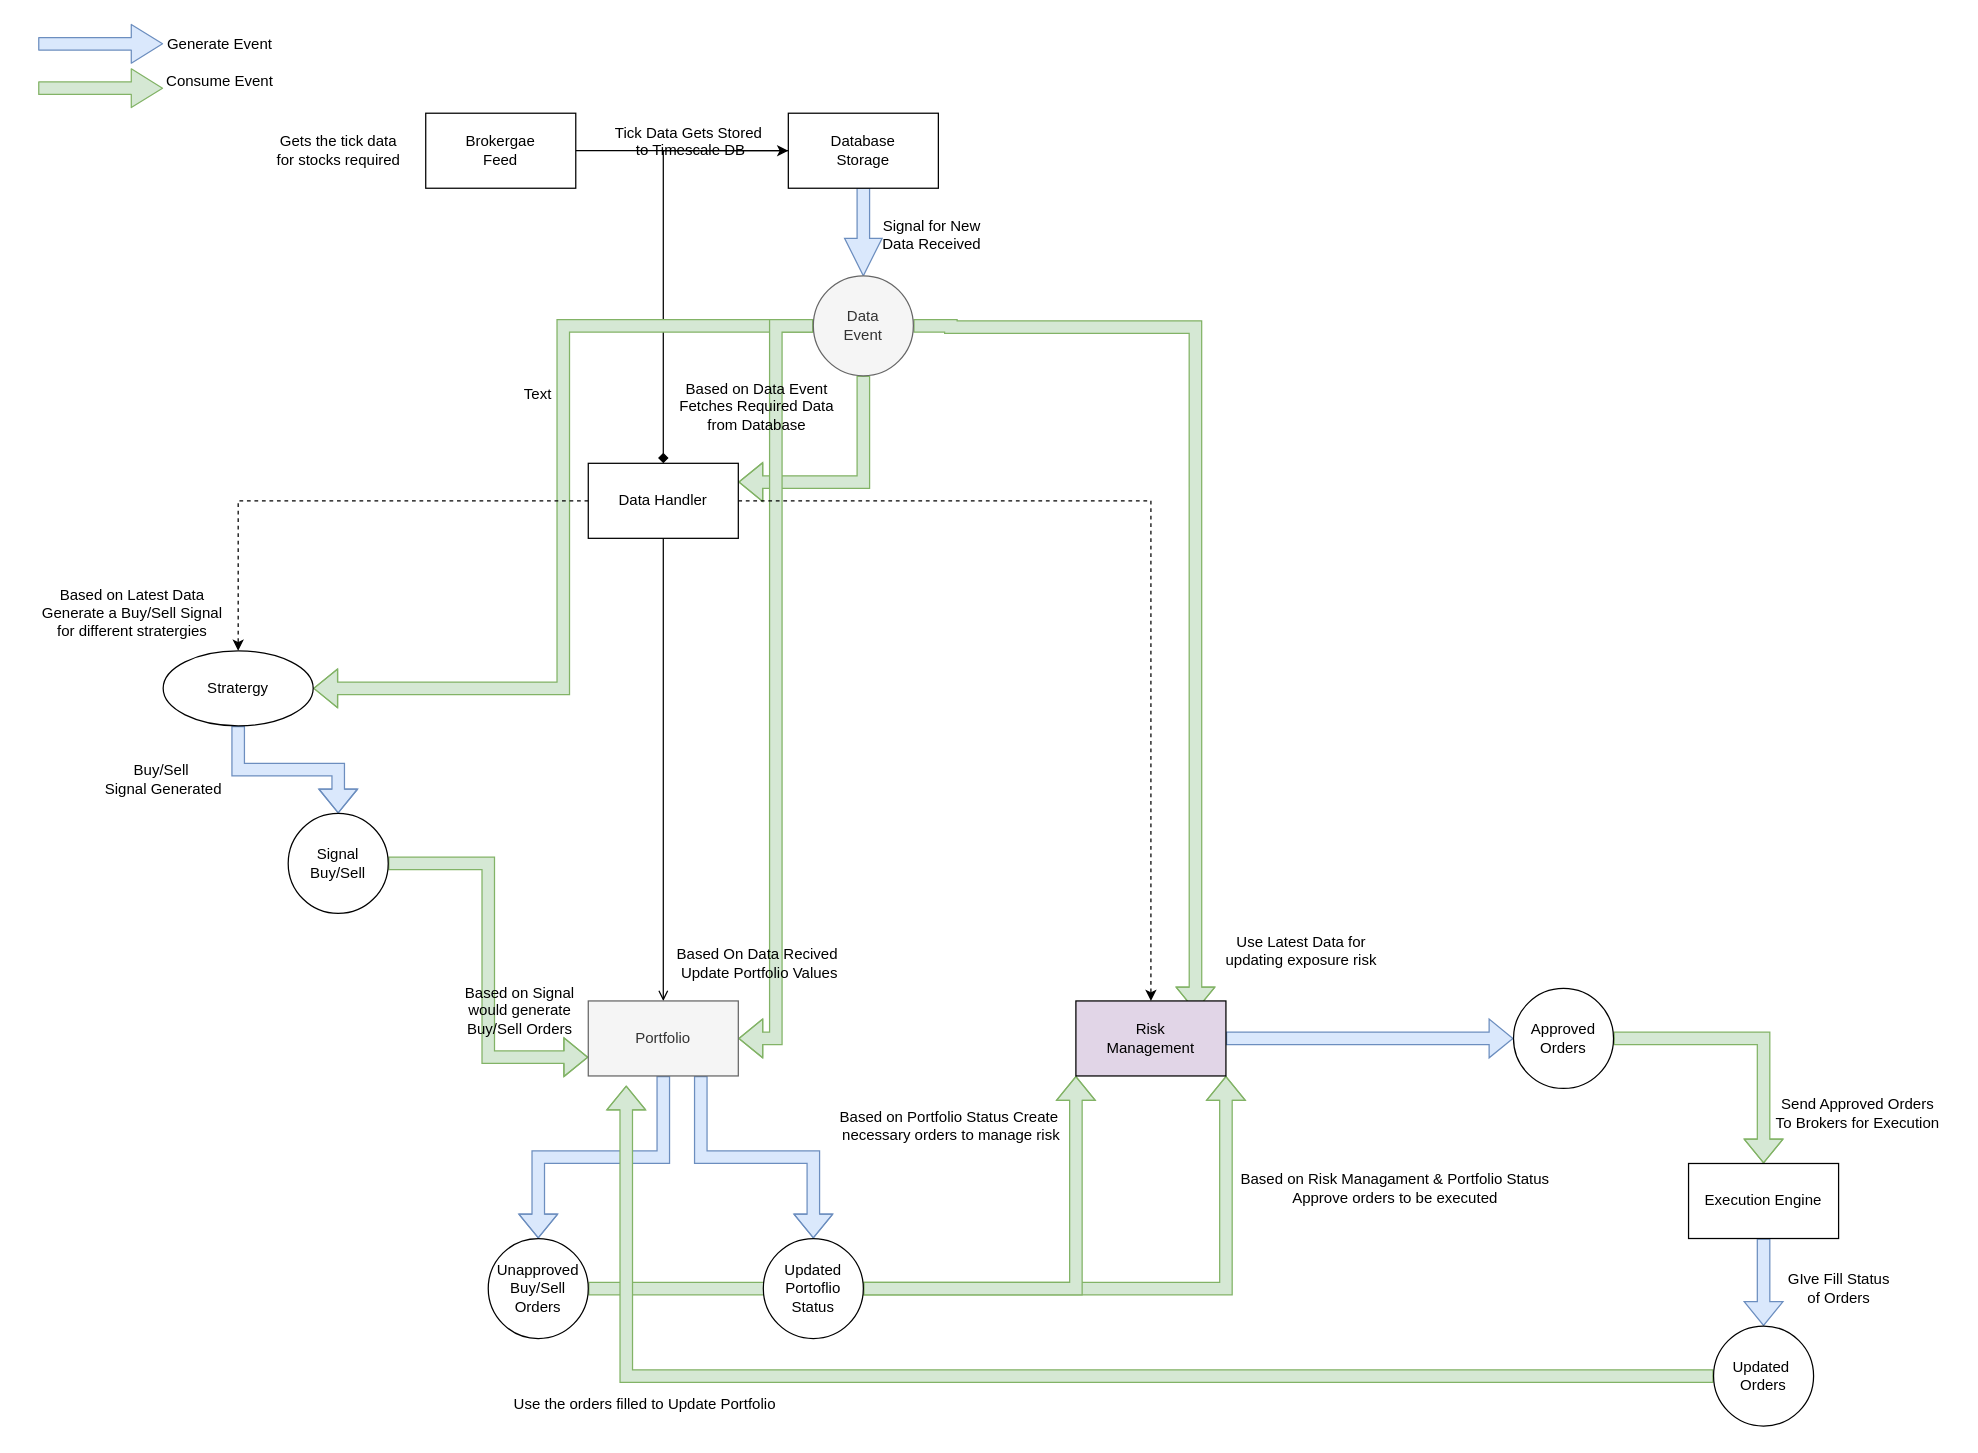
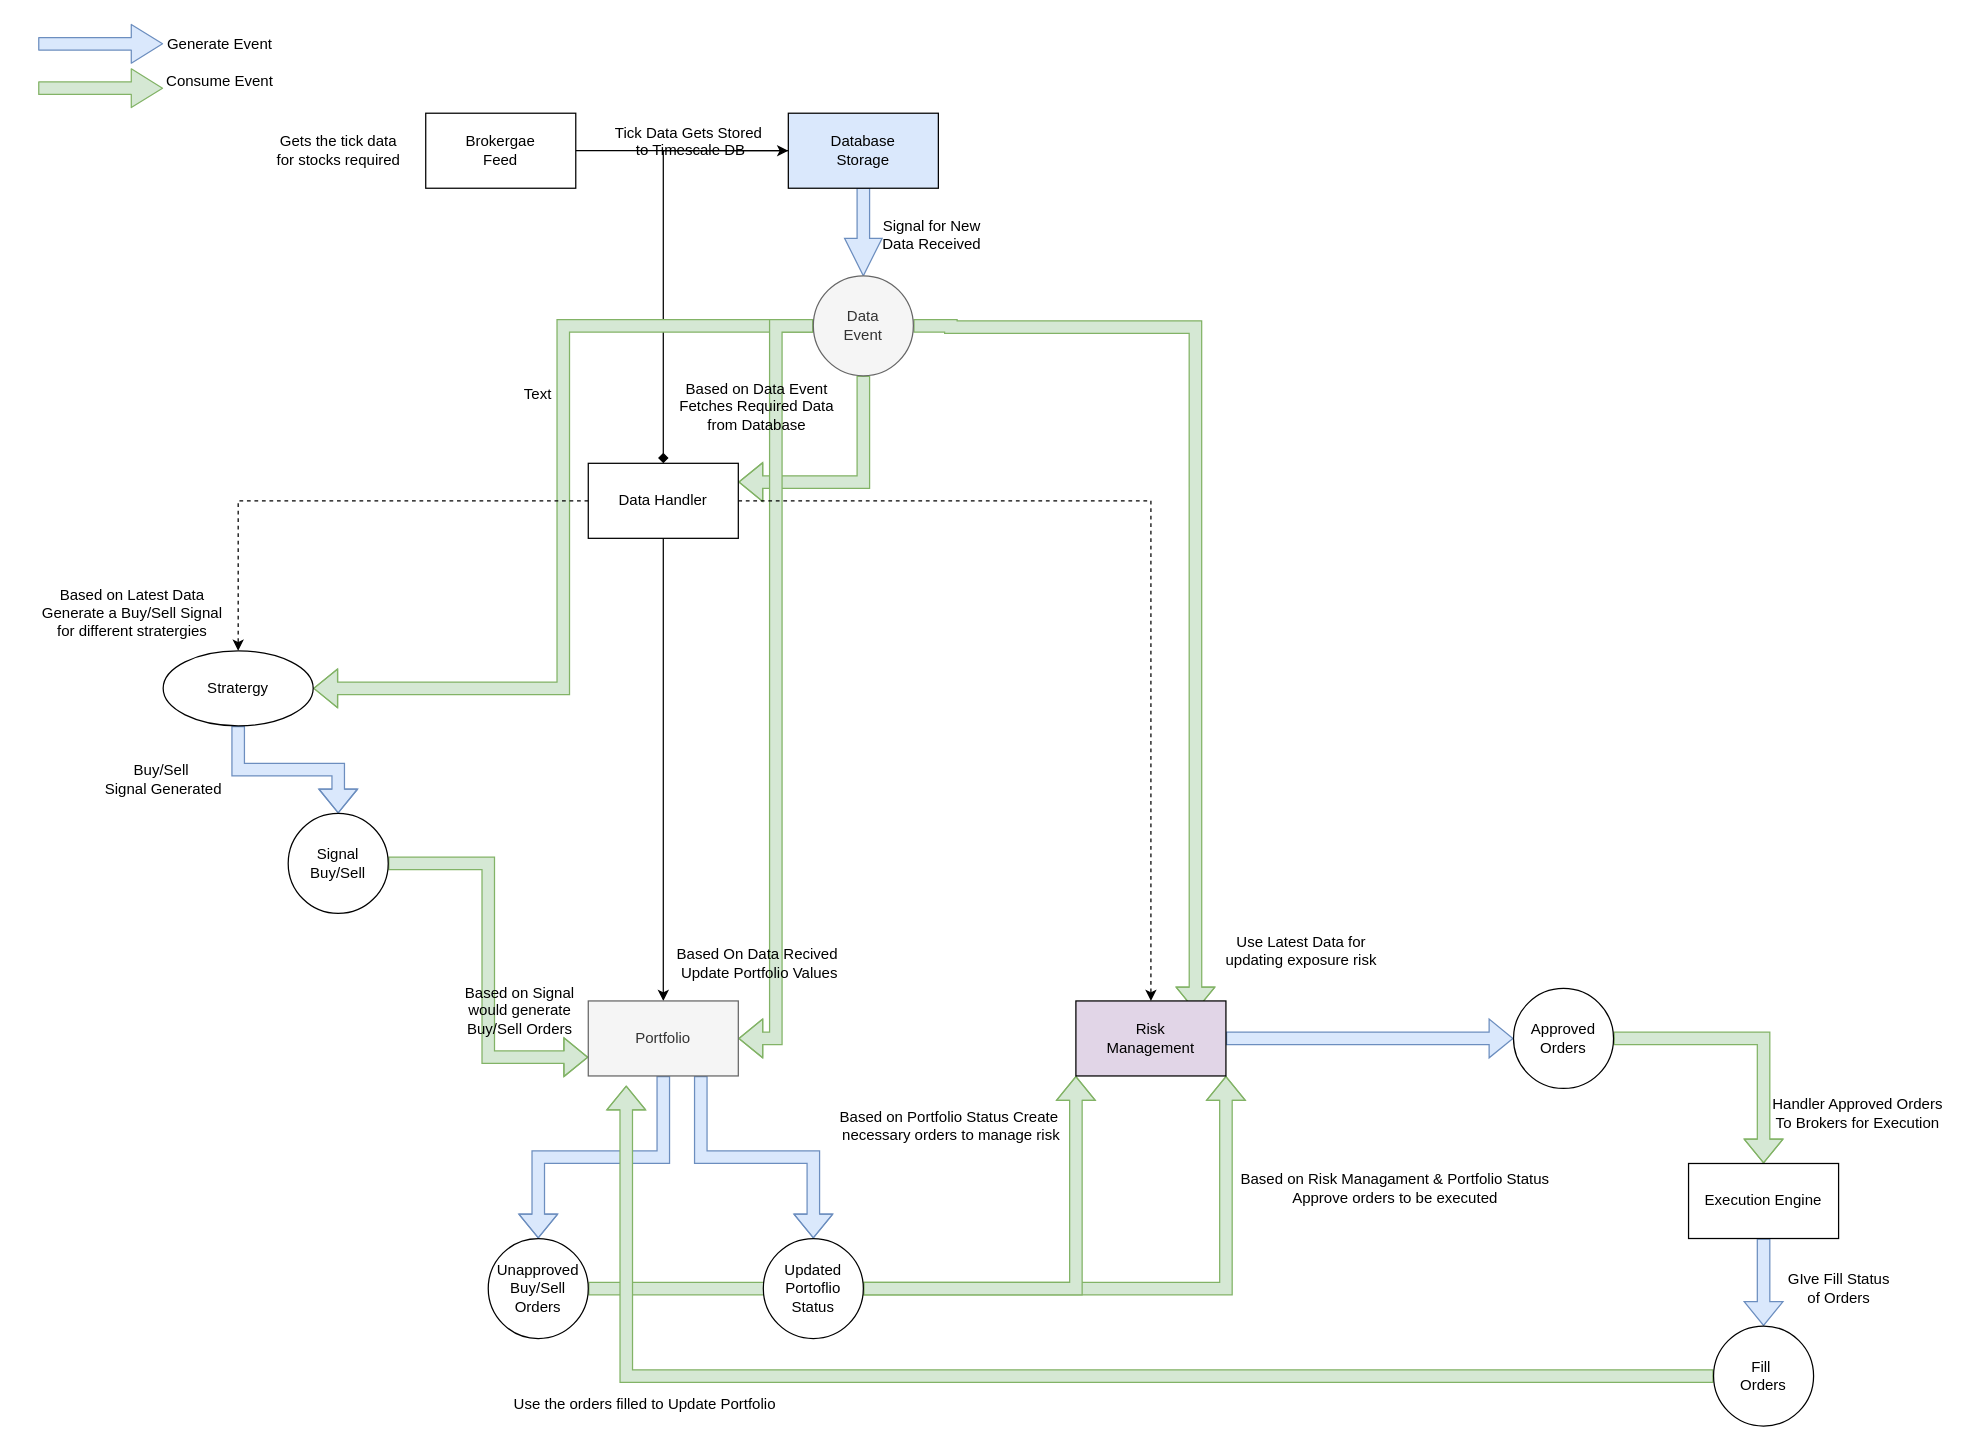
node "Database Storage": fillcolor #ffffff -> #dae8fc
edge "Data Handler" -> "Portfolio": arrowhead open -> classic
node "Send Approved Orders To Brokers for Execution": label "Send Approved Orders To Brokers for Execution" -> "Handler Approved Orders To Brokers for Execution"
node "Updated Orders": label "Updated Orders" -> "Fill Orders"
